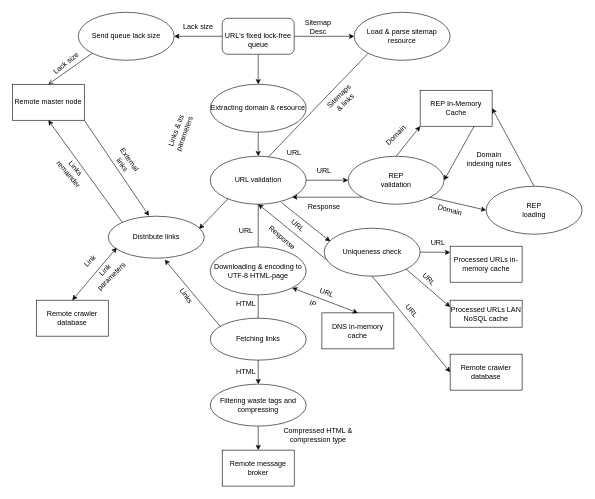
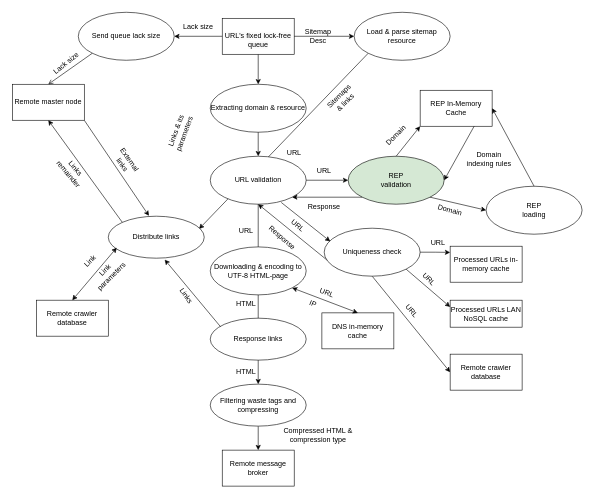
node "Sitemap Desc": moved (318, 27) -> (318, 36)
node "URL's fixed lock-free queue": shape rounded rectangle -> rectangle
node "REP validation": fillcolor #ffffff -> #d5e8d4
node "Fetching links": label "Fetching links" -> "Response links"
